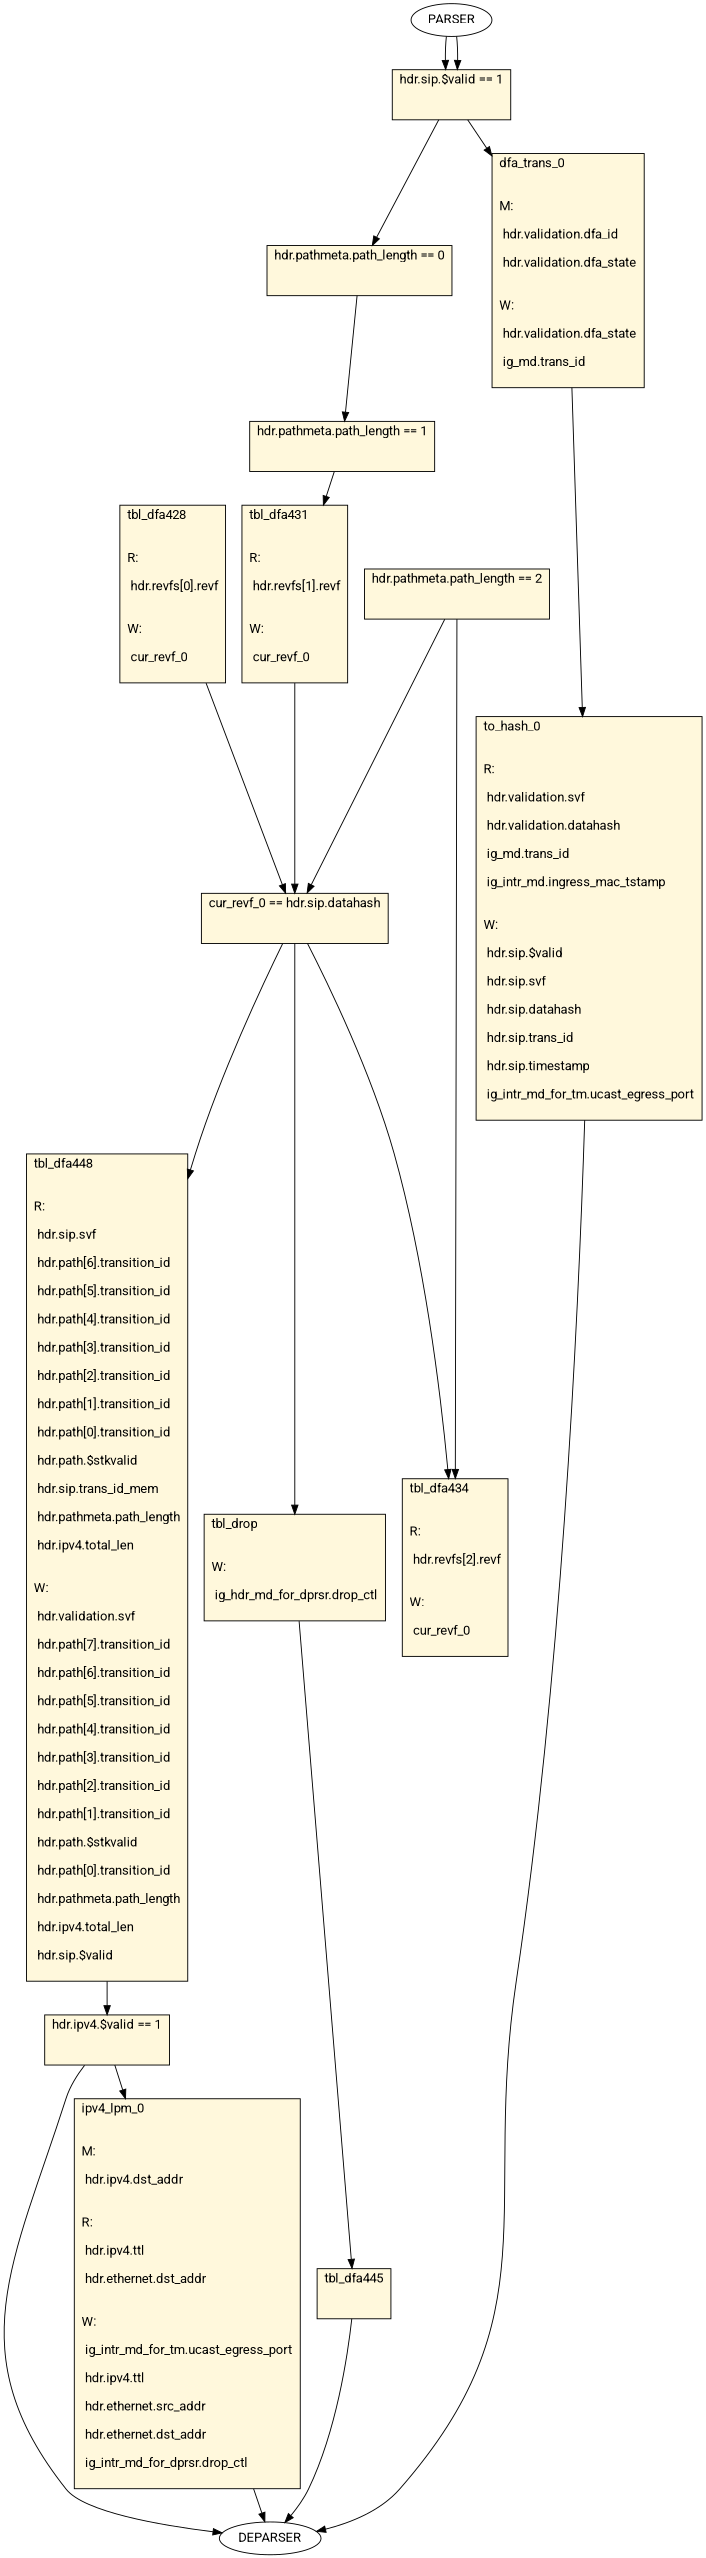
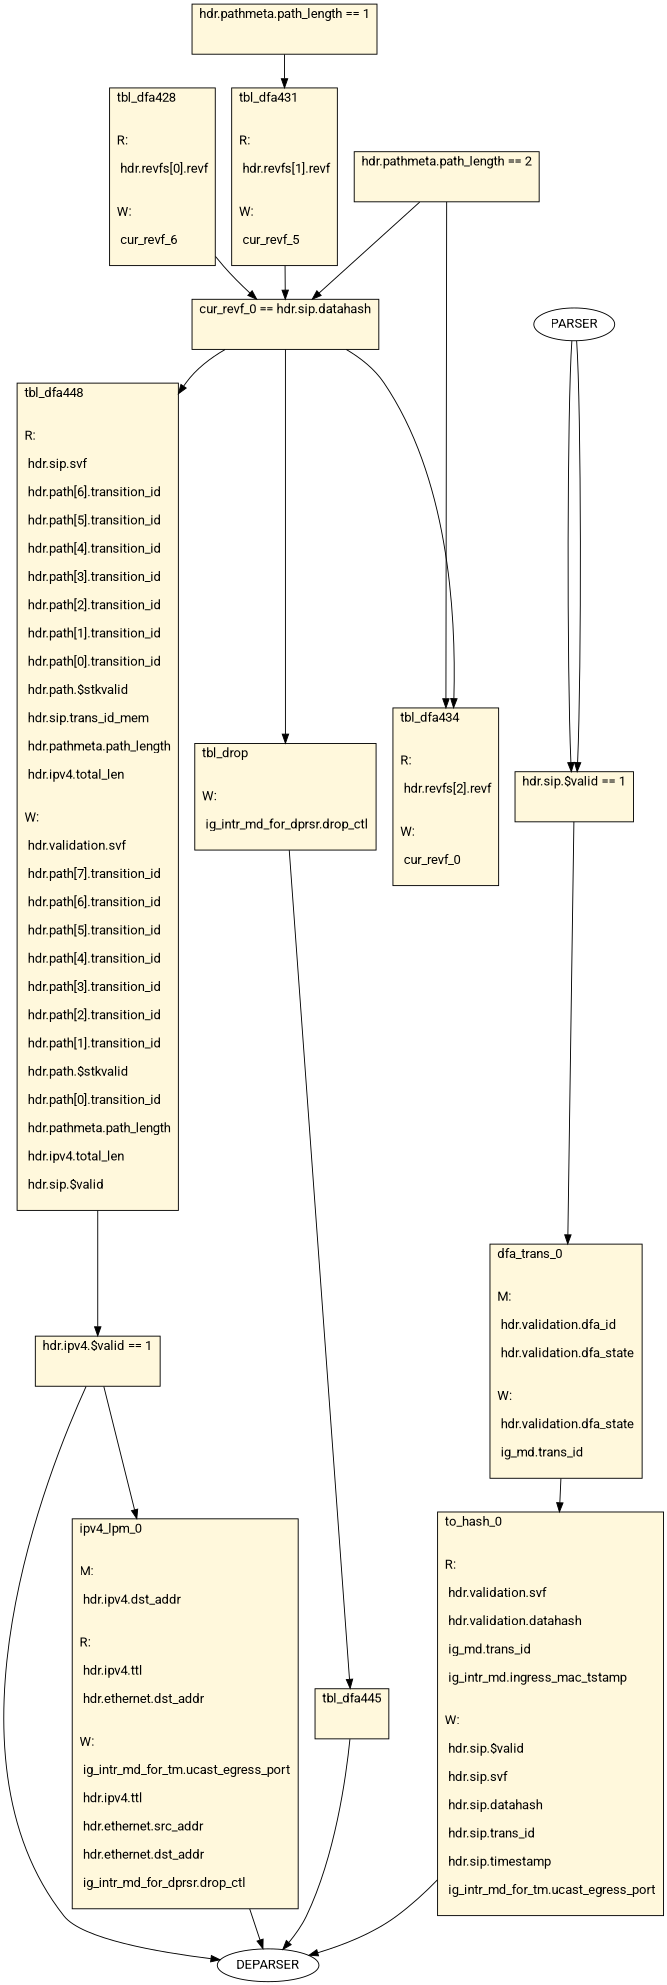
node "hdr.pathmeta.path_length == 0": removed
node "tbl_dfa428 R: hdr.revfs[0].revf W: cur_revf_0": label "tbl_dfa428 R: hdr.revfs[0].revf W: cur_revf_0" -> "tbl_dfa428 R: hdr.revfs[0].revf W: cur_revf_6"
node "tbl_dfa431 R: hdr.revfs[1].revf W: cur_revf_0": label "tbl_dfa431 R: hdr.revfs[1].revf W: cur_revf_0" -> "tbl_dfa431 R: hdr.revfs[1].revf W: cur_revf_5"
node "tbl_drop W: ig_hdr_md_for_dprsr.drop_ctl": label "tbl_drop W: ig_hdr_md_for_dprsr.drop_ctl" -> "tbl_drop W: ig_intr_md_for_dprsr.drop_ctl"
